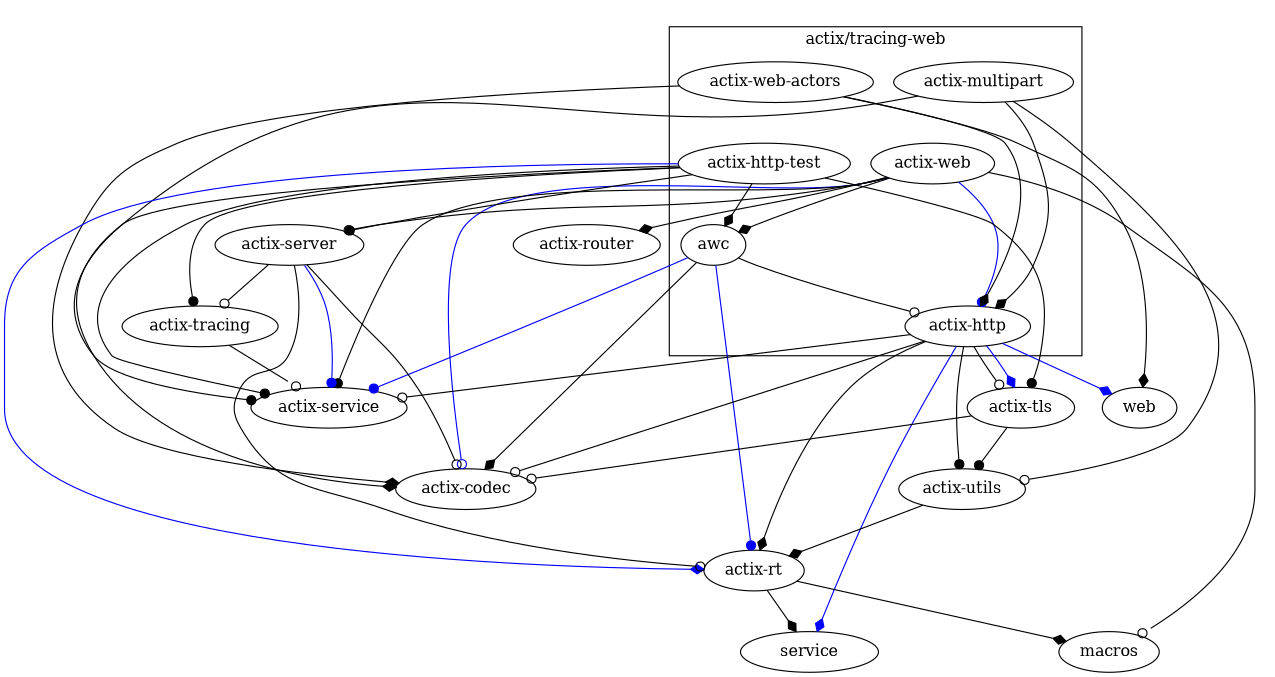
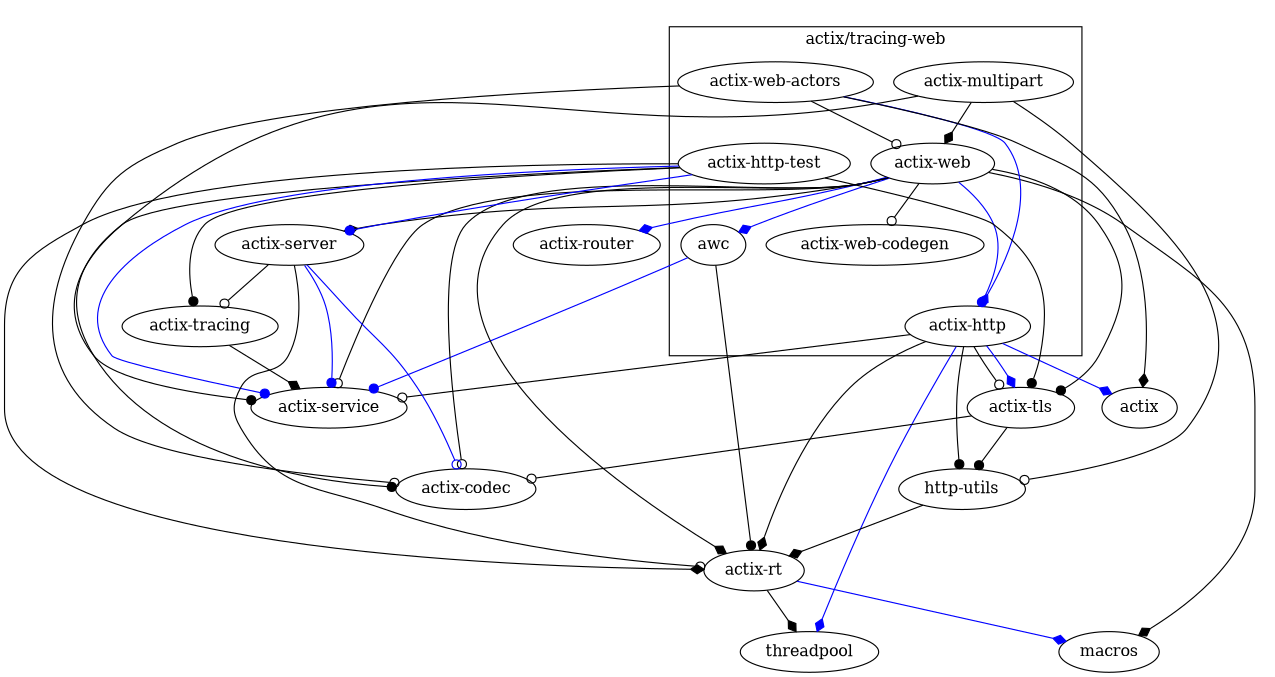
edge "actix-web-actors" -> "actix-web": added
edge "actix-web-actors" -> "actix-http": color black -> blue
edge "actix-web-actors" -> "actix-codec": arrowhead diamond -> odot
edge "actix-http-test" -> "awc": removed
edge "actix-http-test" -> "actix-server": color black -> blue
edge "actix-web" -> "awc": color black -> blue
edge "actix-multipart" -> "actix-http": now "actix-multipart" -> "actix-web"
edge "actix-web" -> "actix-router": color black -> blue
edge "actix-web" -> "actix-server": arrowhead odot -> diamond
edge "actix-http-test" -> "actix-codec": arrowhead diamond -> dot
edge "actix-http-test" -> "actix-service": color black -> blue
edge "actix-web" -> "actix-codec": color blue -> black
edge "actix-web" -> "actix-service": arrowhead dot -> odot
edge "actix-web" -> "actix-rt": added
node "actix-web-codegen": added
edge "actix-web" -> "actix-tls": added
edge "awc" -> "actix-http": removed
edge "actix-web" -> "macros": arrowhead odot -> diamond
edge "actix-server" -> "actix-codec": color black -> blue
edge "awc" -> "actix-codec": removed
edge "actix-tracing" -> "actix-service": arrowhead odot -> diamond
edge "actix-http-test" -> "actix-rt": color blue -> black
edge "actix-http" -> "actix-codec": removed
node "web": label "web" -> "actix"
edge "awc" -> "actix-rt": color blue -> black
node "actix-utils": label "actix-utils" -> "http-utils"
edge "actix-rt" -> "macros": color black -> blue
node "service": label "service" -> "threadpool"
